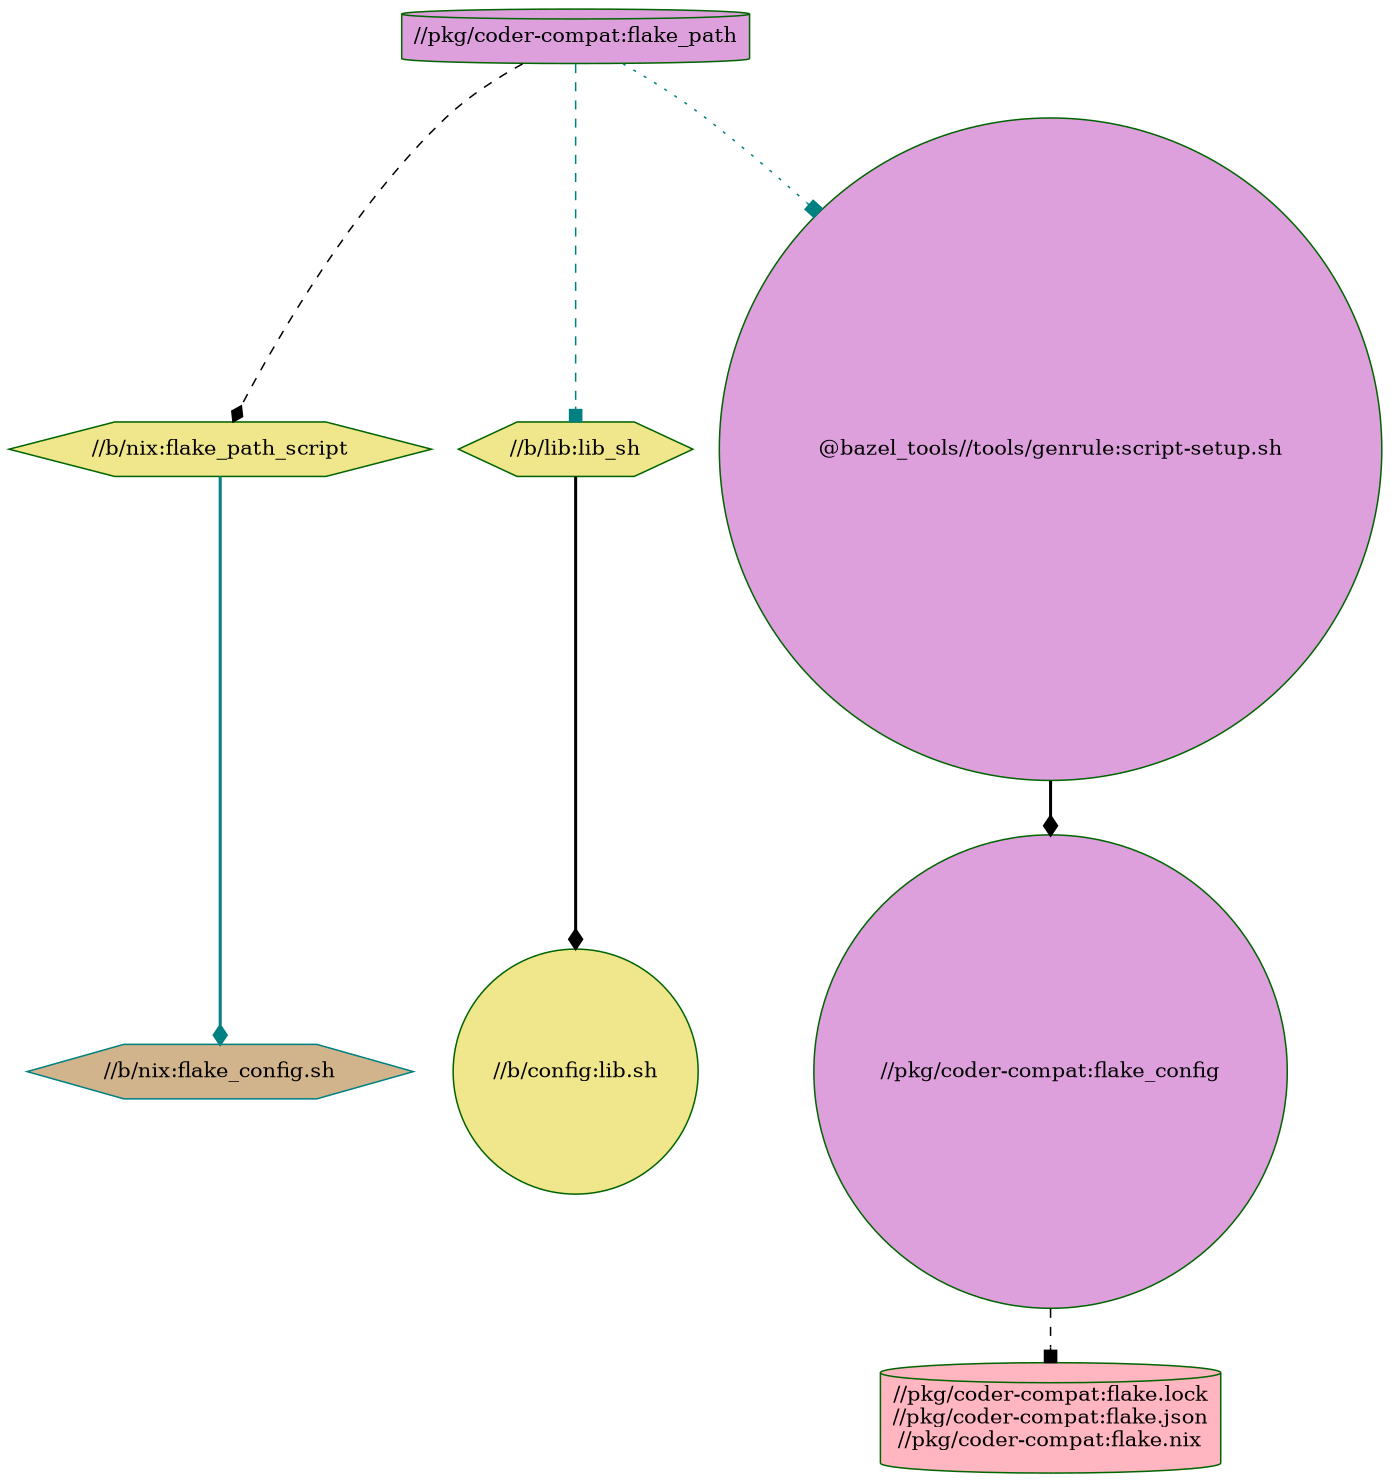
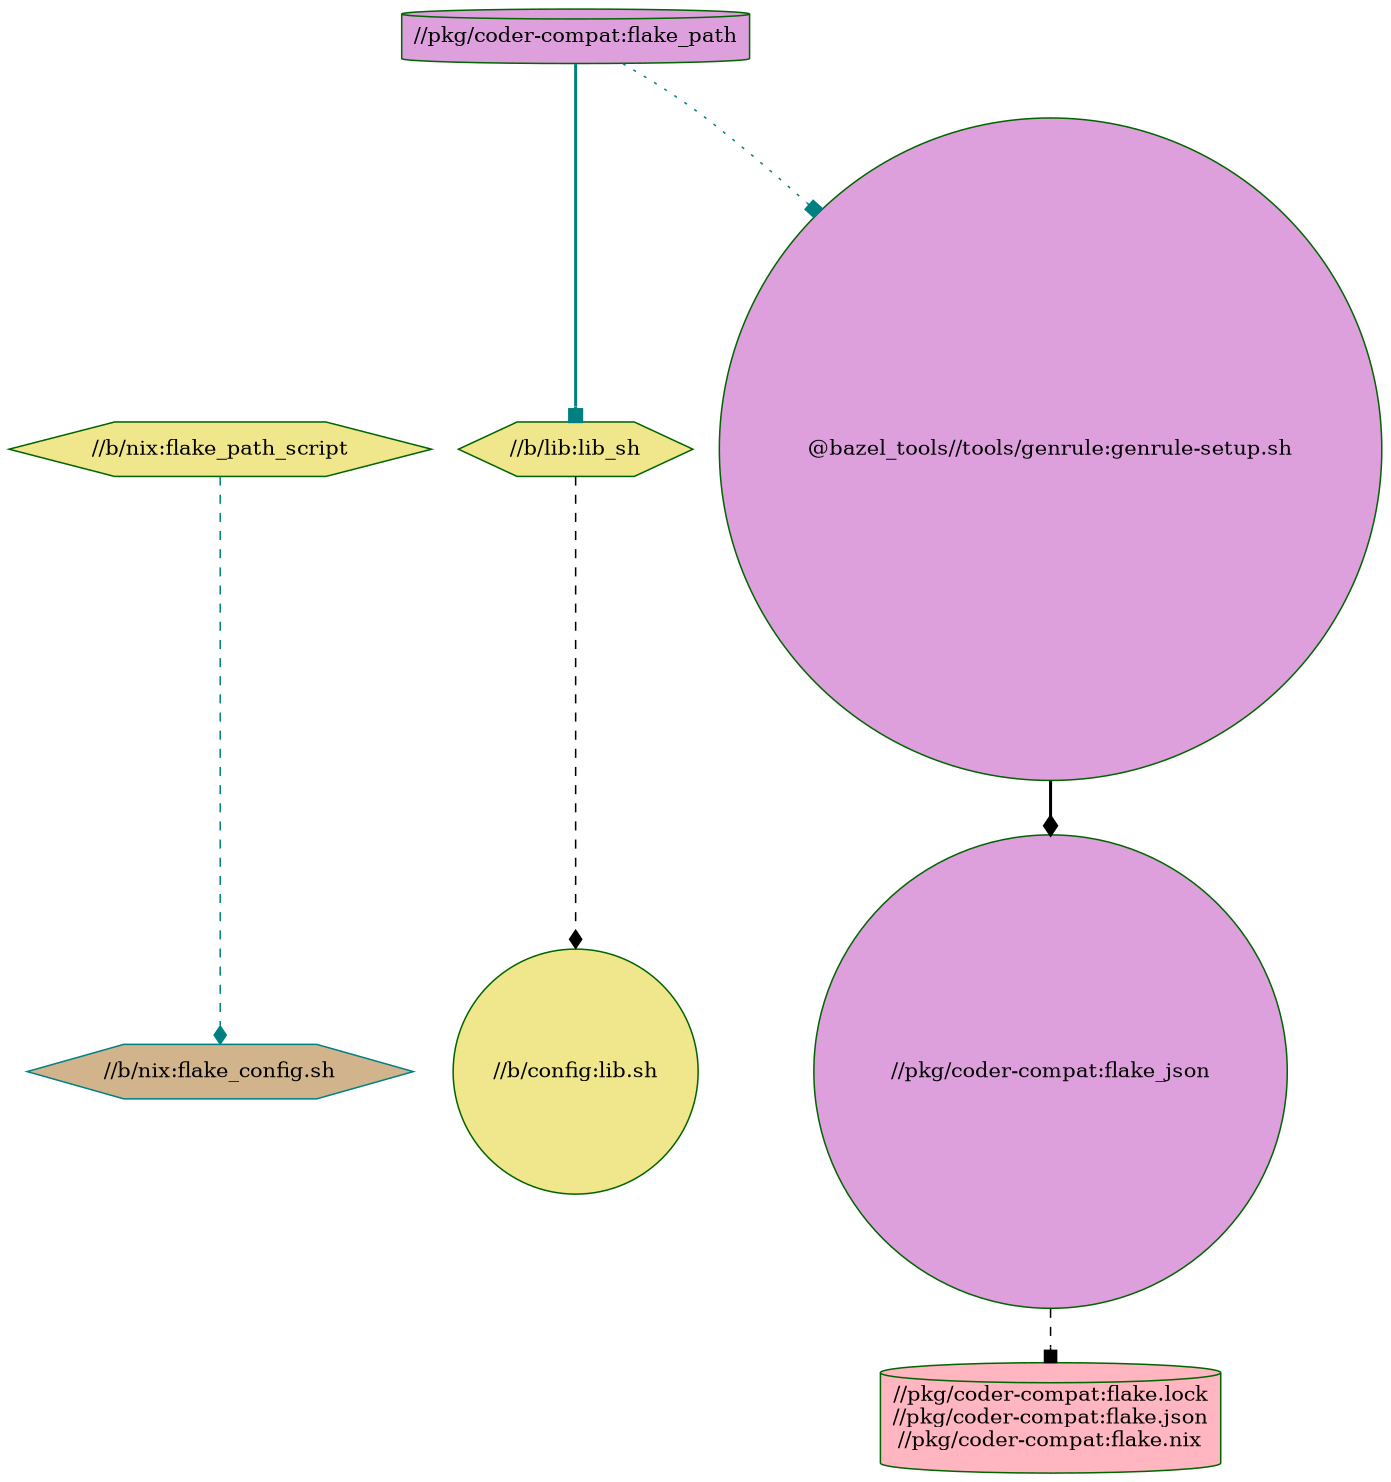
edge "//pkg/coder-compat:flake_path" -> "//b/nix:flake_path_script": removed
edge "//pkg/coder-compat:flake_path" -> "//b/lib:lib_sh": style dashed -> bold
node "@bazel_tools//tools/genrule:script-setup.sh": label "@bazel_tools//tools/genrule:script-setup.sh" -> "@bazel_tools//tools/genrule:genrule-setup.sh"
edge "//b/lib:lib_sh" -> "//b/config:lib.sh": style bold -> dashed
edge "//b/nix:flake_path_script" -> "//b/nix:flake_config.sh": style bold -> dashed
node "//pkg/coder-compat:flake_config": label "//pkg/coder-compat:flake_config" -> "//pkg/coder-compat:flake_json"
